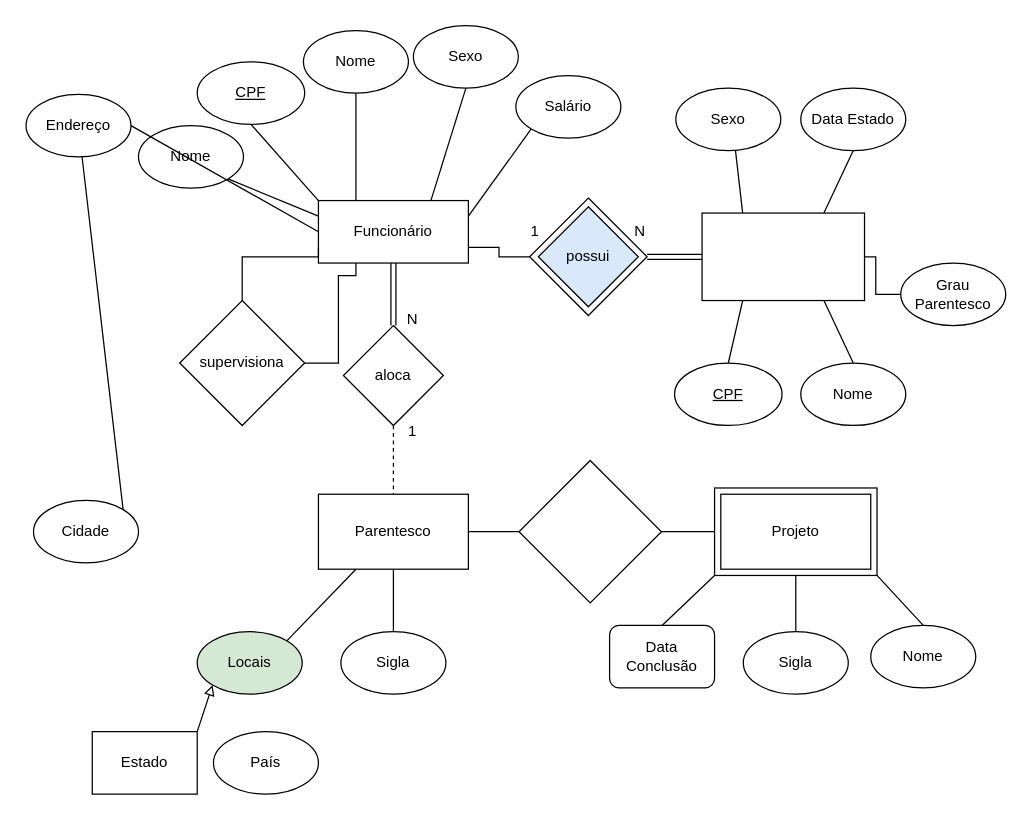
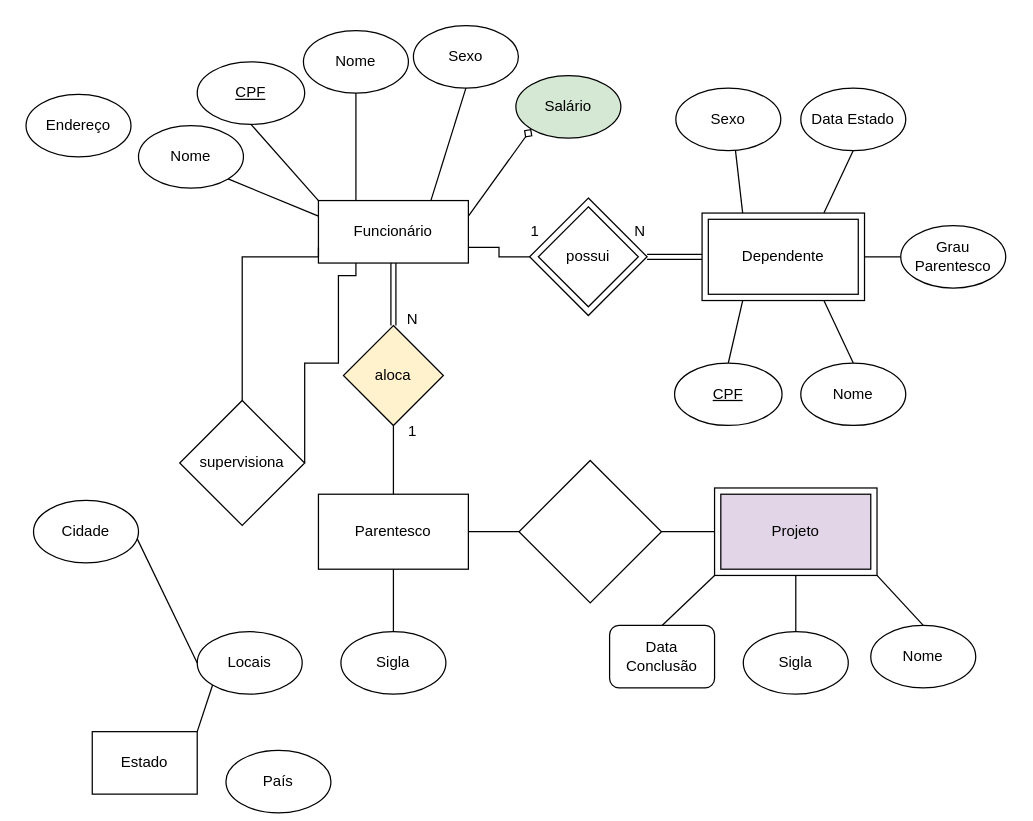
node "Salário": fillcolor #ffffff -> #d5e8d4
edge "Salário" -- "Funcionário": arrowhead none -> diamond
edge "Endereço" -- "Funcionário": removed
node "possui": fillcolor #dae8fc -> #ffffff
node "Dependente": added
node "Grau Parentesco": moved (953, 294) -> (953, 257)
edge "Endereço" -- "Cidade": now "Locais" -- "Cidade"
node "supervisiona": moved (242, 363) -> (242, 463)
node "aloca": fillcolor #ffffff -> #fff2cc
edge "aloca" -- "Parentesco": style dashed -> solid
node "Projeto": fillcolor #ffffff -> #e1d5e7
edge "Parentesco" -- "Locais": removed
node "Locais": fillcolor #d5e8d4 -> #ffffff
edge "Estado" -> "Locais": arrowhead block -> none
node "País": moved (266, 763) -> (278, 782)
